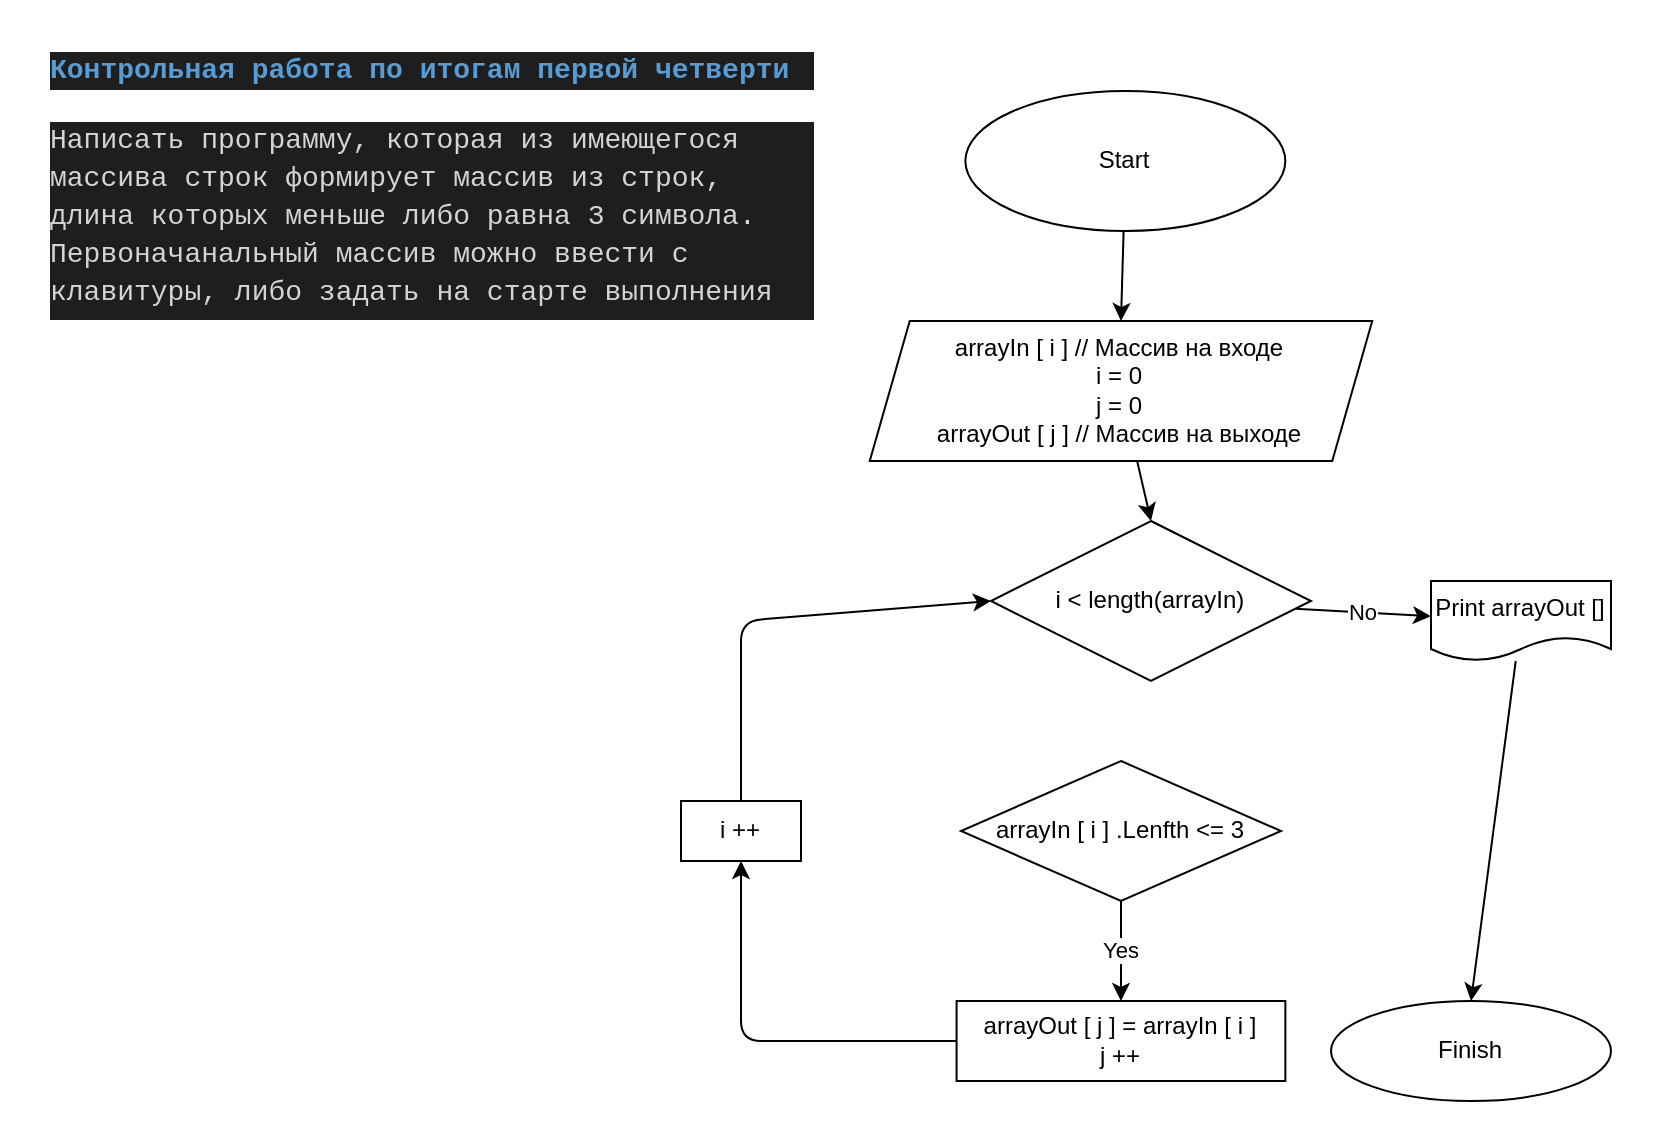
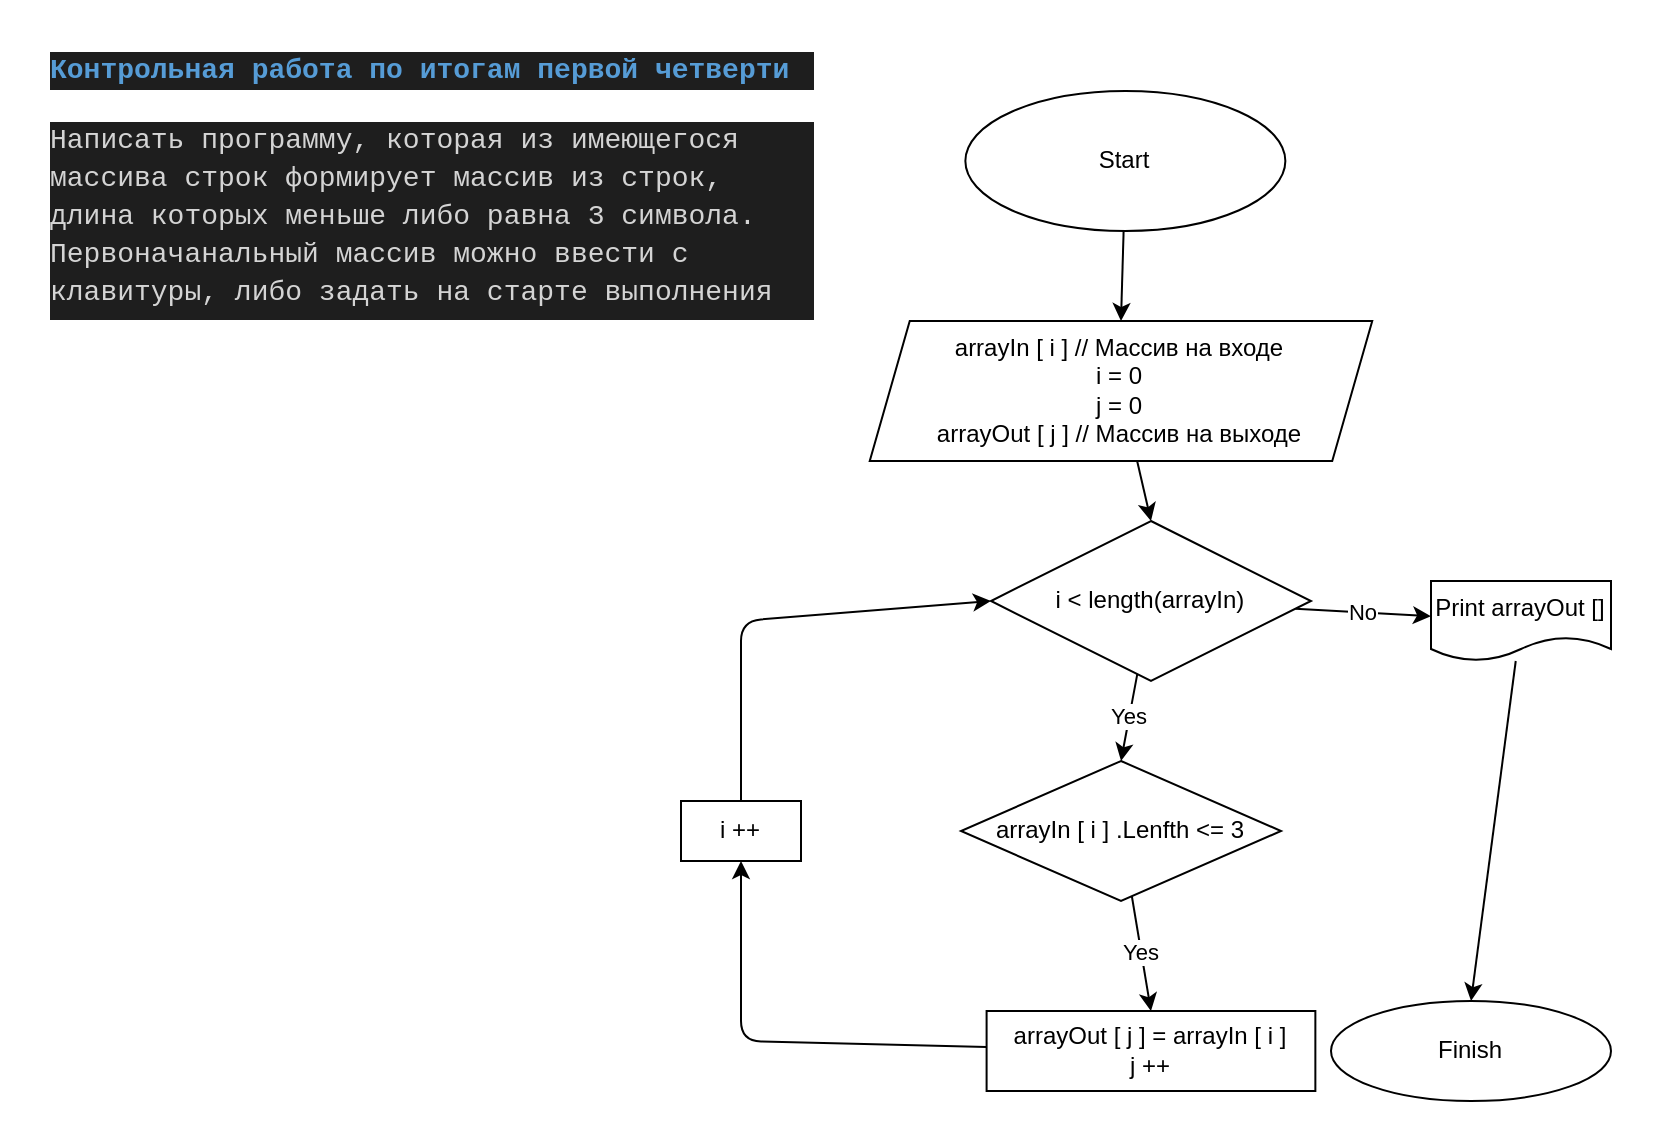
edge "i < length(arrayIn)" -> "arrayIn [ i ] .Lenfth <= 3": added, label "Yes"
node "arrayOut [ j ] = arrayIn [ i ] j ++": moved (1121, 1041) -> (1151, 1051)
